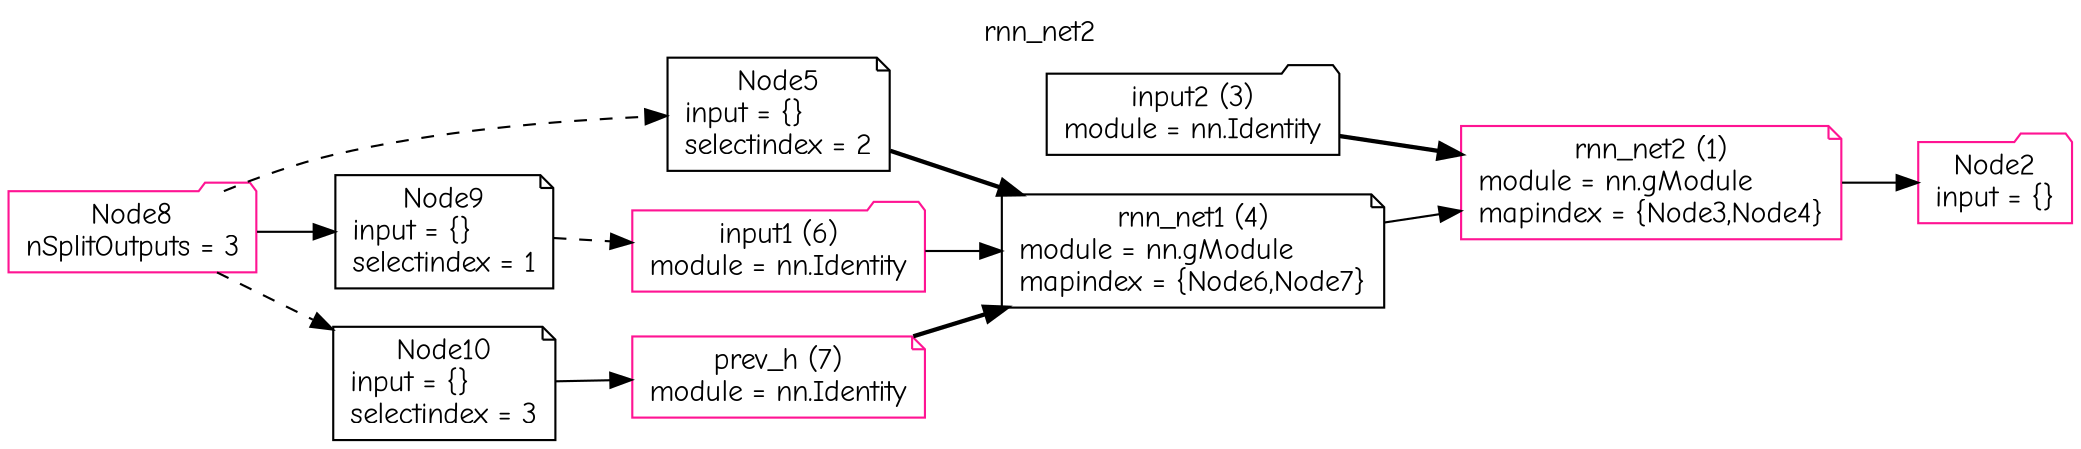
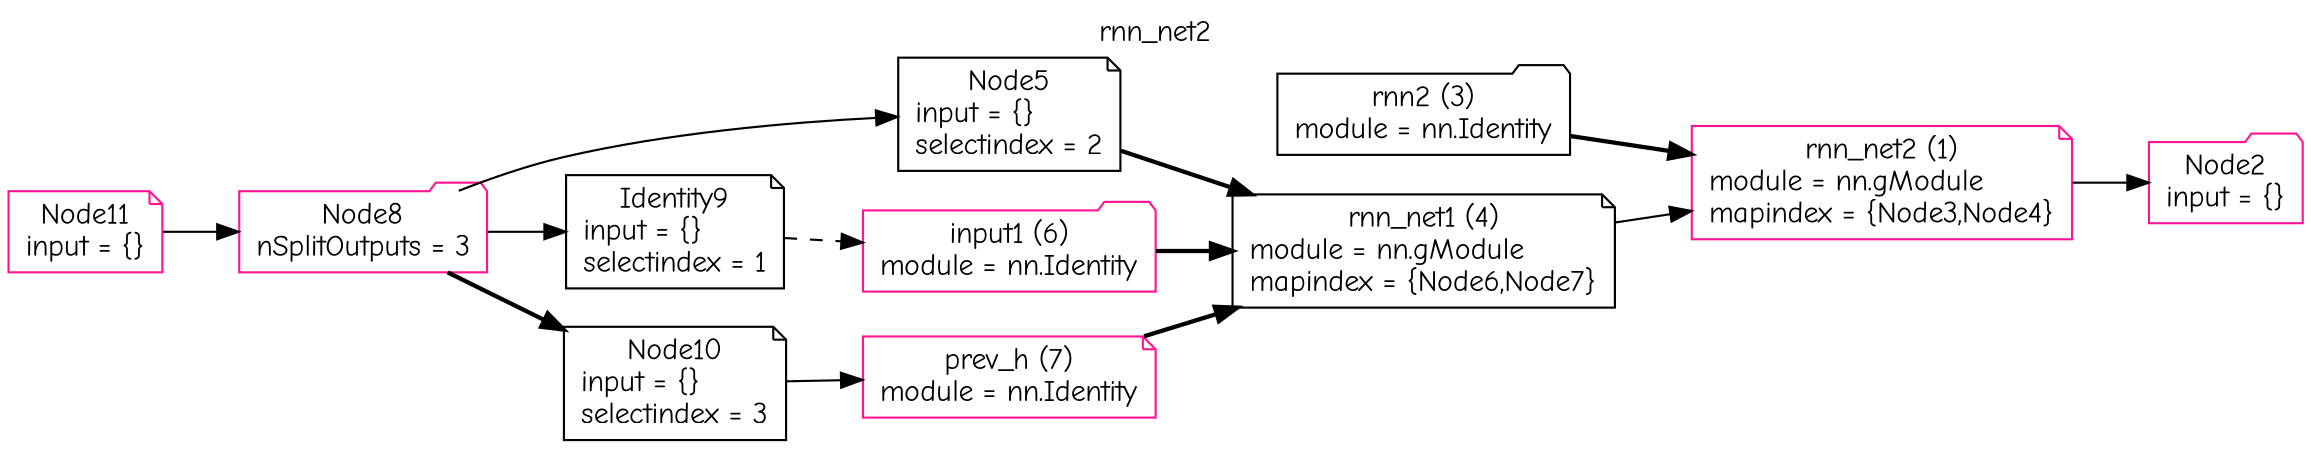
node "input2 (3) module = nn.Identity": label "input2 (3) module = nn.Identity" -> "rnn2 (3) module = nn.Identity"
edge "Node8 nSplitOutputs = 3" -> "Node5 input = {} selectindex = 2": style dashed -> solid
node "Node11 input = {}": added
node "Node9 input = {} selectindex = 1": label "Node9 input = {} selectindex = 1" -> "Identity9 input = {} selectindex = 1"
edge "input1 (6) module = nn.Identity" -> "rnn_net1 (4) module = nn.gModule mapindex = {Node6,Node7}": style solid -> bold
edge "Node8 nSplitOutputs = 3" -> "Node10 input = {} selectindex = 3": style dashed -> bold
